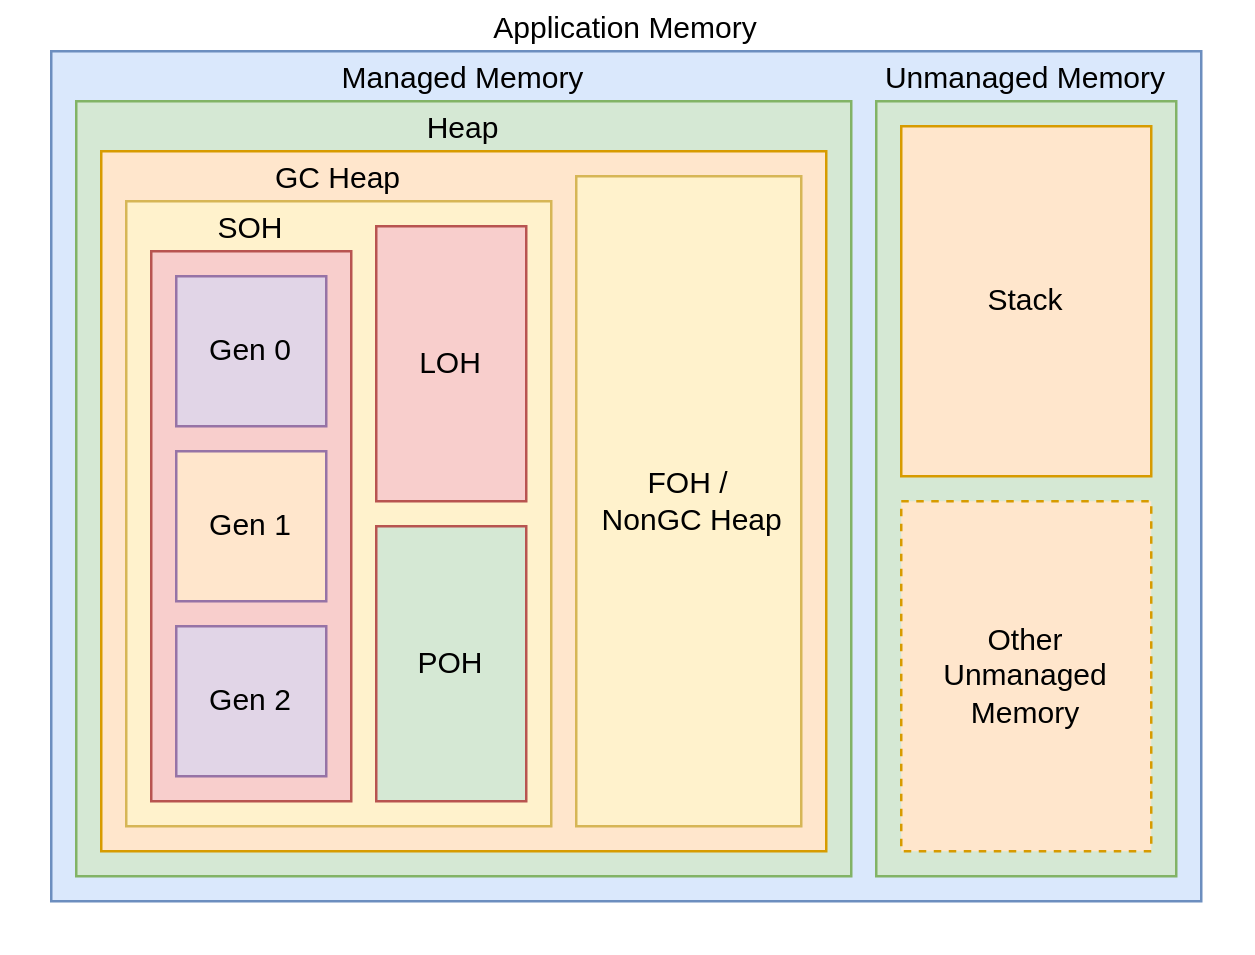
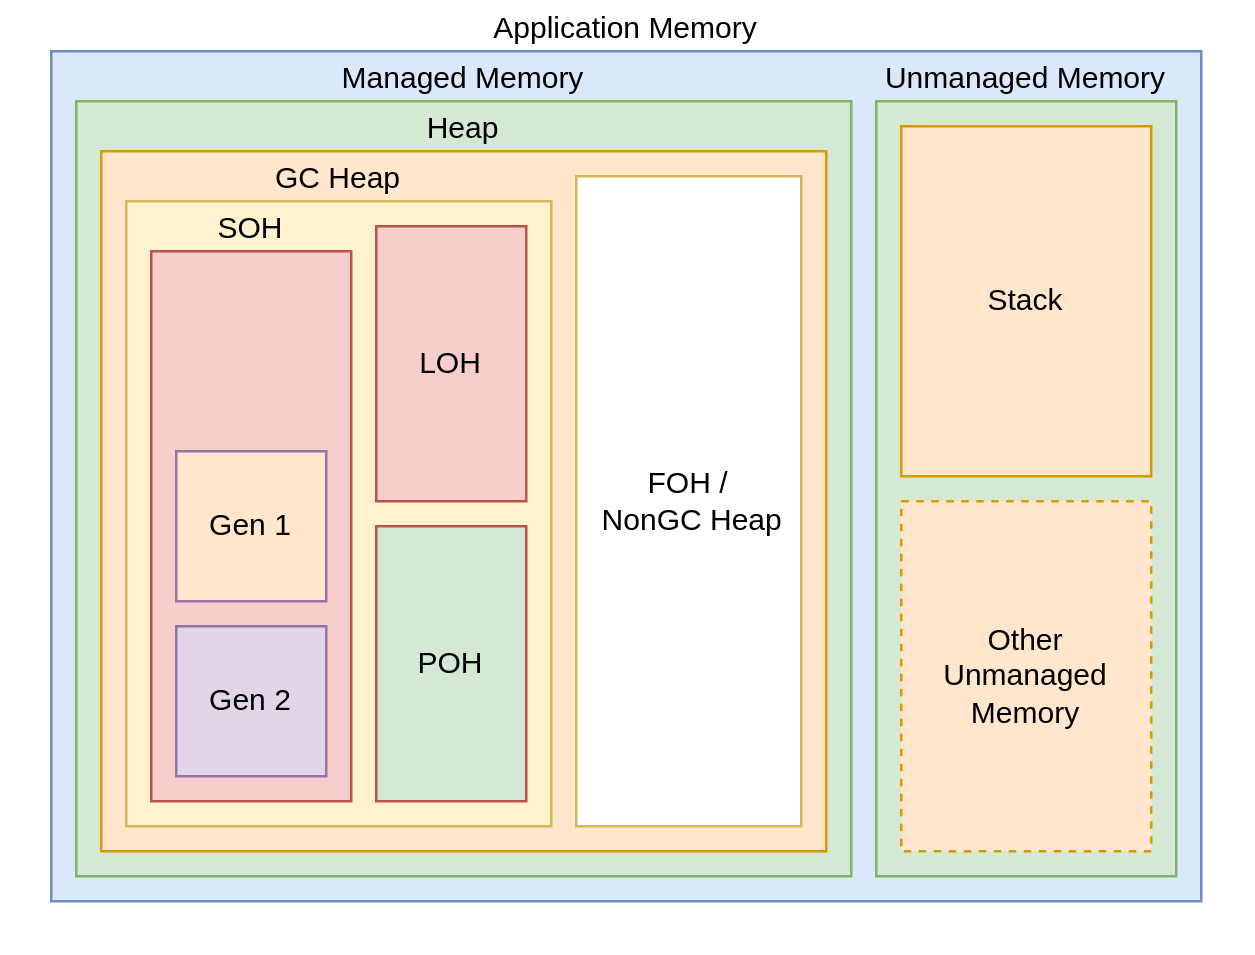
node "Gen 0": removed
node "FOH / NonGC Heap": fillcolor #fff2cc -> #ffffff
